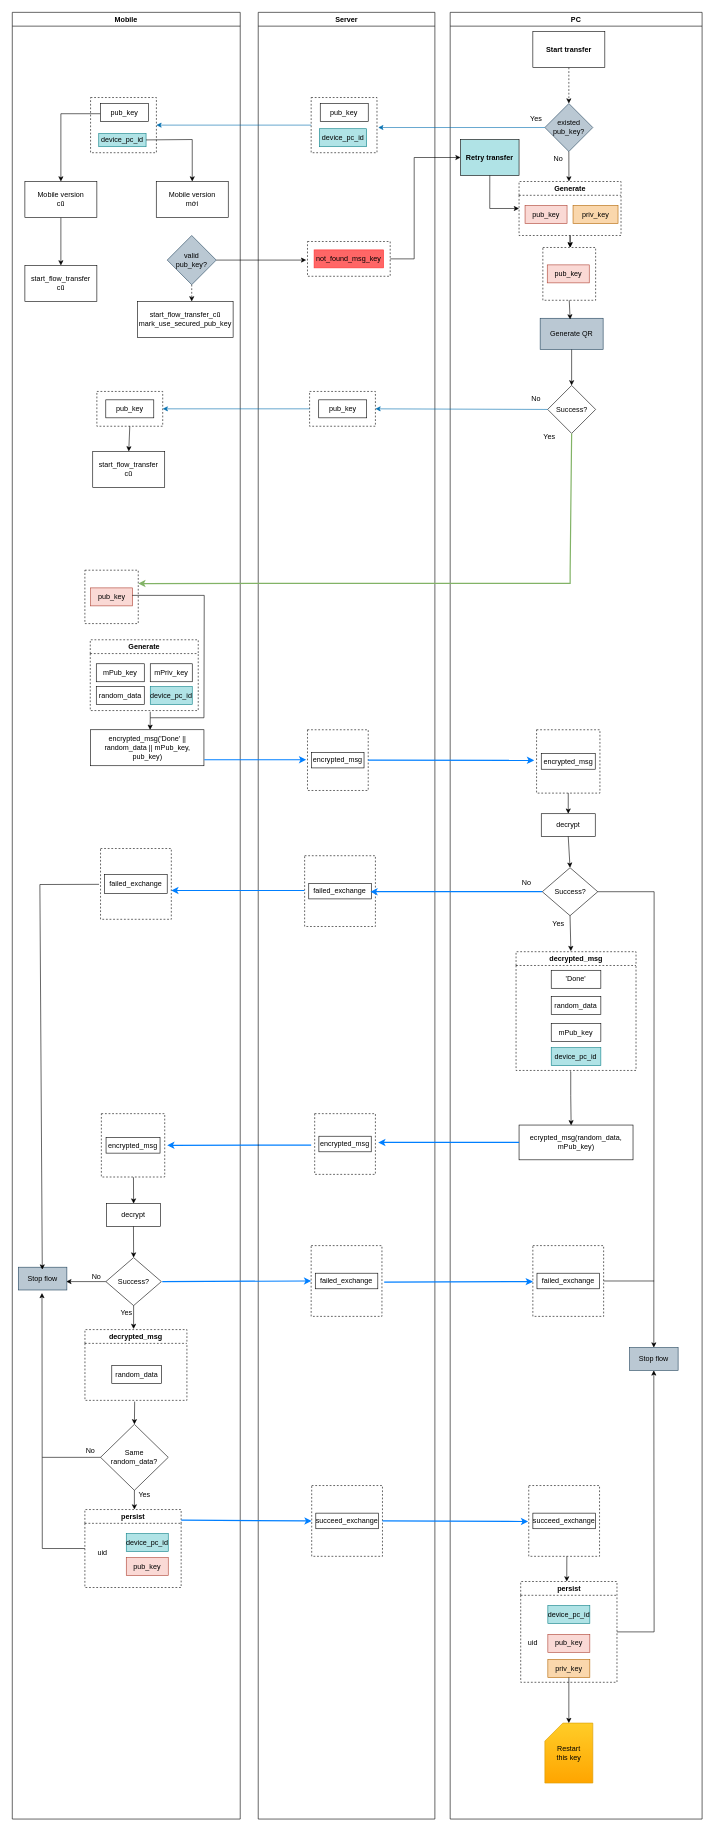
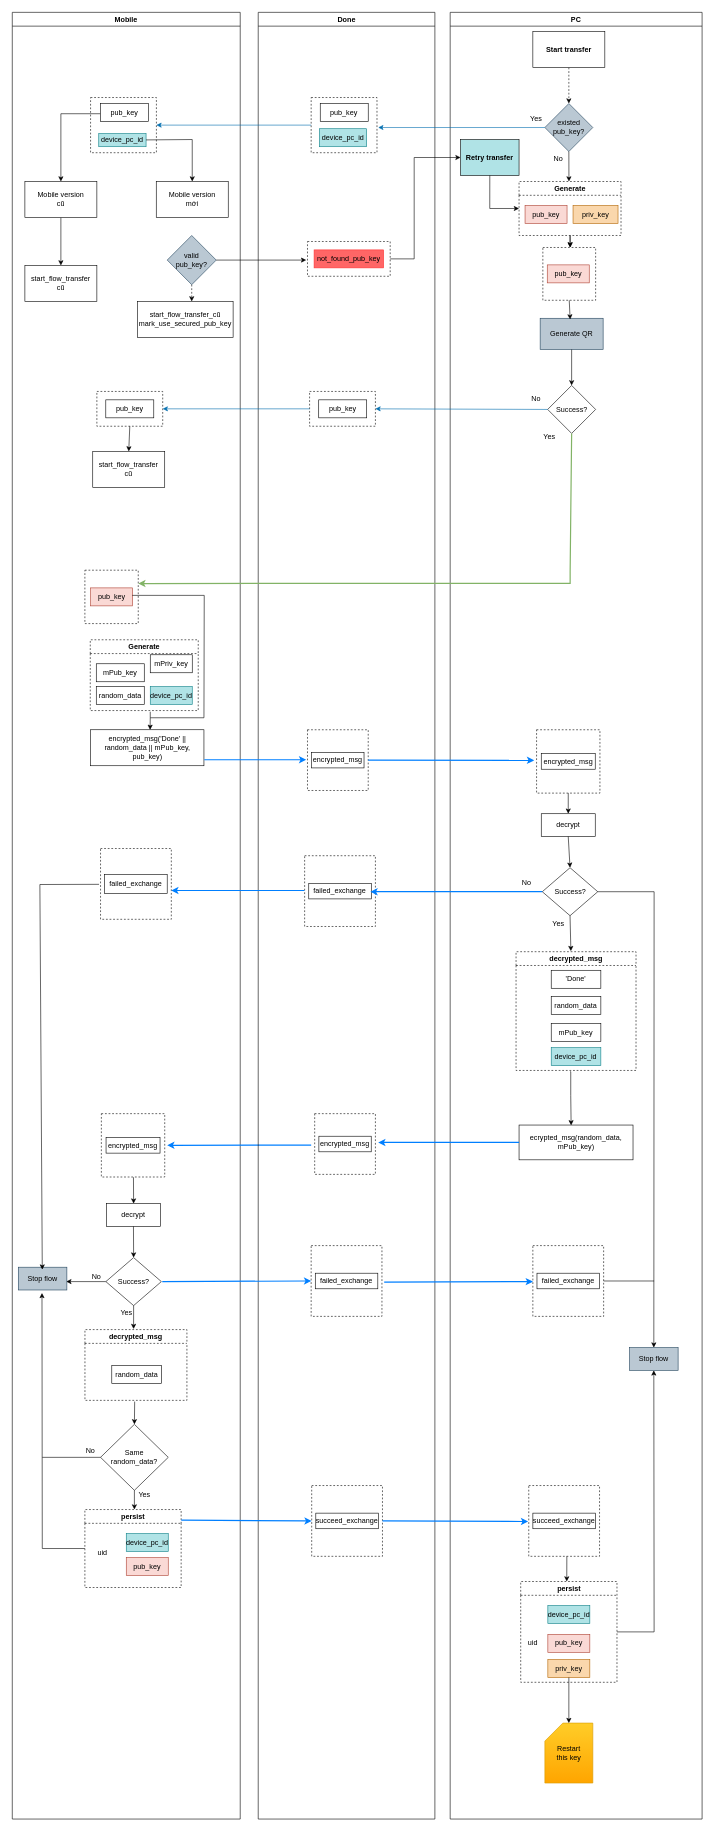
node "Server": label "Server" -> "Done"
node "not_found_msg_key": label "not_found_msg_key" -> "not_found_pub_key"
node "mPriv_key": moved (171, 673) -> (171, 664)
